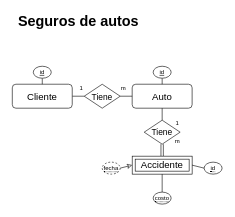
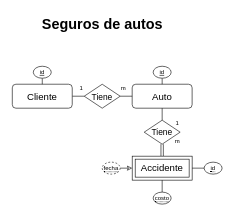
node "Seguros de autos": moved (78, 21) -> (102, 24)
node "Accidente": size 60x18 -> 60x24
